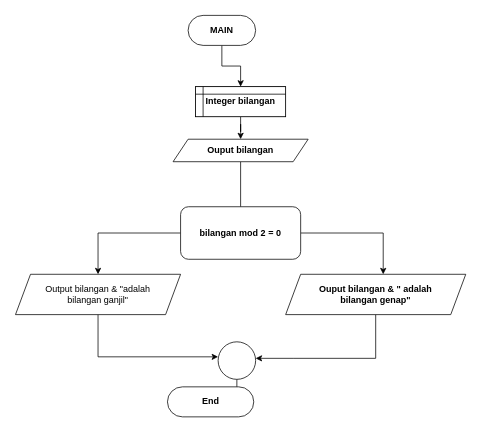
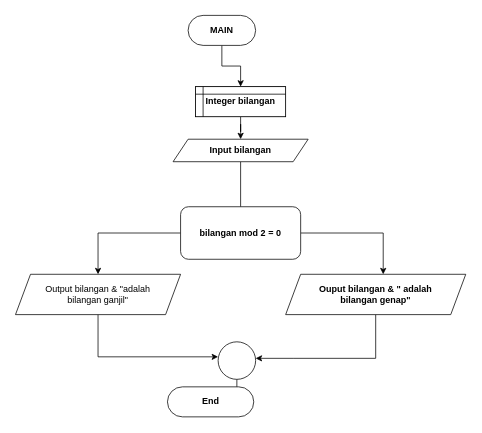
node "Ouput bilangan": label "Ouput bilangan" -> "Input bilangan"
